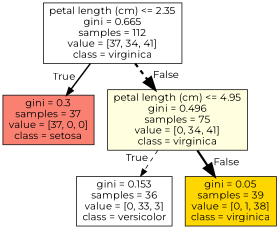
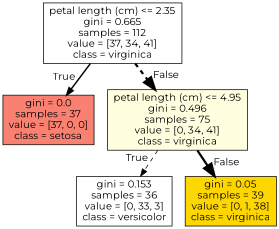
node "gini = 0.3 samples = 37 value = [37, 0, 0] class = setosa": label "gini = 0.3 samples = 37 value = [37, 0, 0] class = setosa" -> "gini = 0.0 samples = 37 value = [37, 0, 0] class = setosa"
